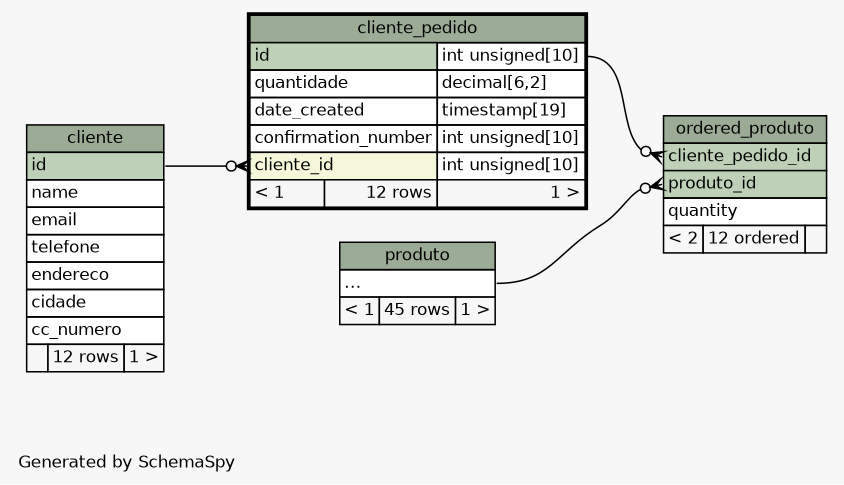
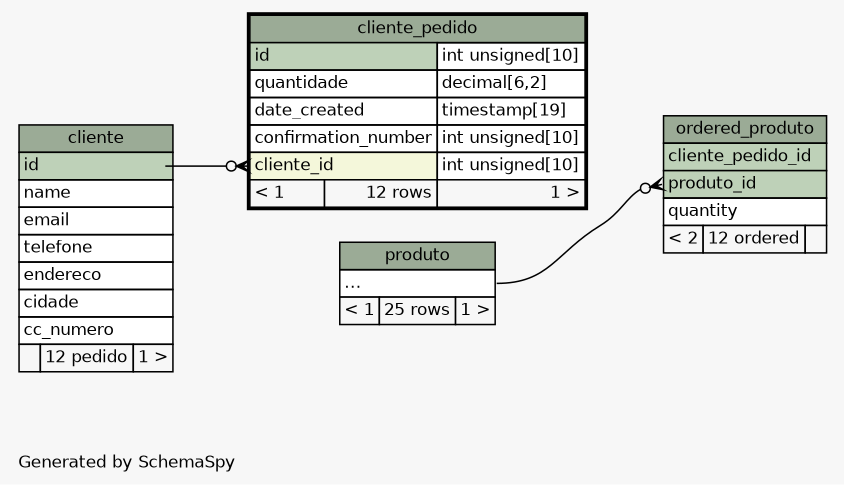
edge "cliente_pedido" -> "ordered_produto": removed
node "produto": text "45 rows" -> "25 rows"
node "cliente": text "12 rows" -> "12 pedido"
